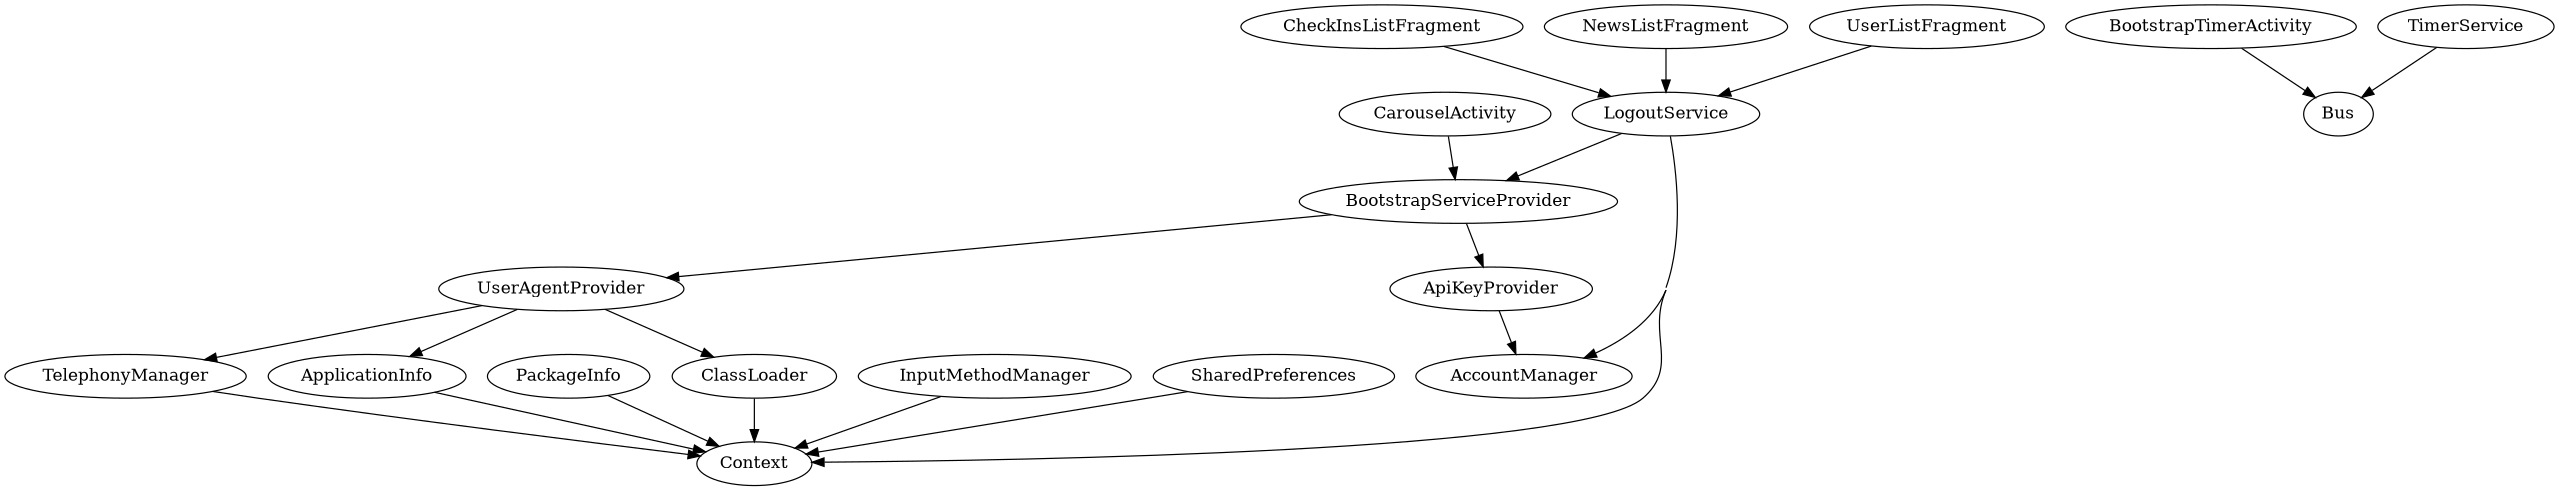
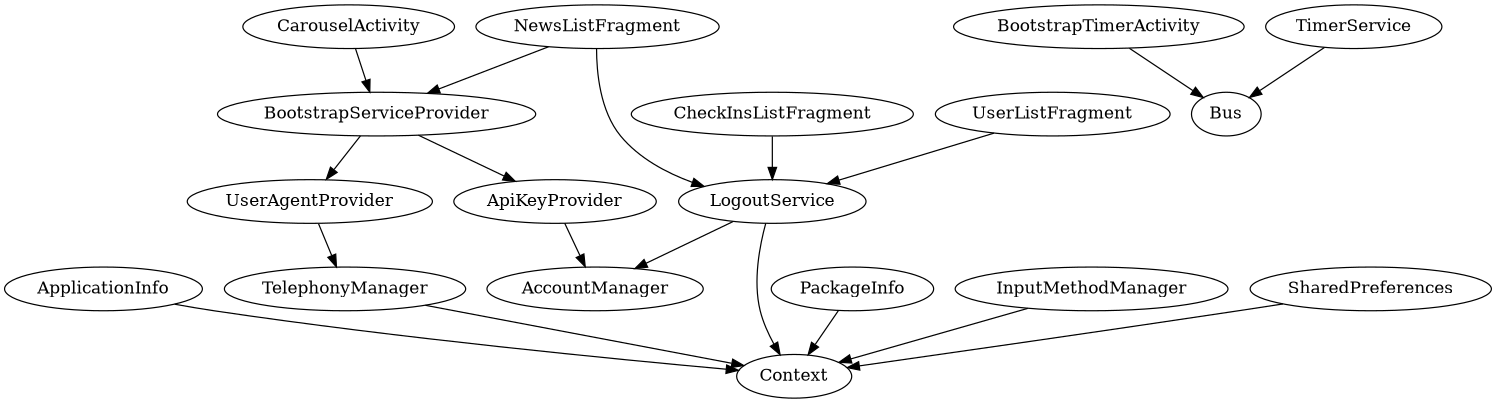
edge "LogoutService" -> "BootstrapServiceProvider": now "NewsListFragment" -> "BootstrapServiceProvider"
edge "UserAgentProvider" -> "ApplicationInfo": removed
node "ClassLoader": removed
